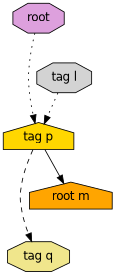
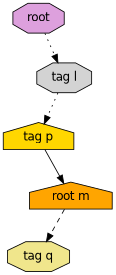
edge "root" -> "tag p": now "root" -> "tag l"
edge "tag p" -> "tag q": now "root m" -> "tag q"
